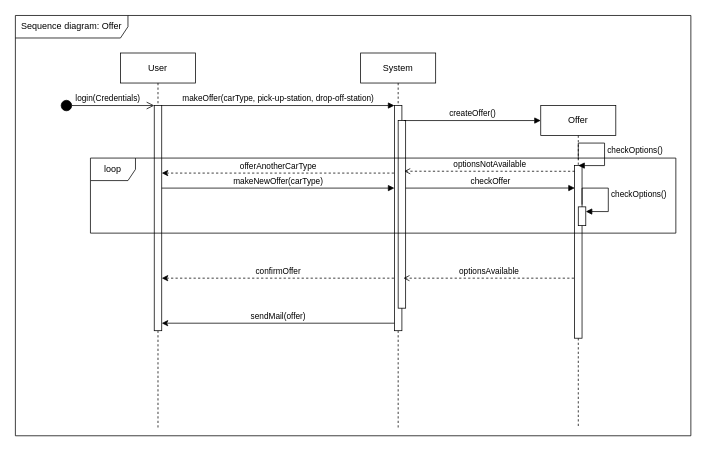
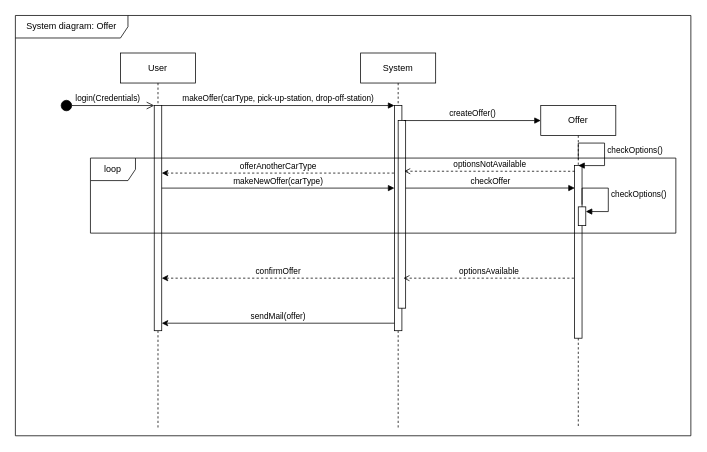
node "Sequence diagram: Offer": label "Sequence diagram: Offer" -> "System diagram: Offer"
